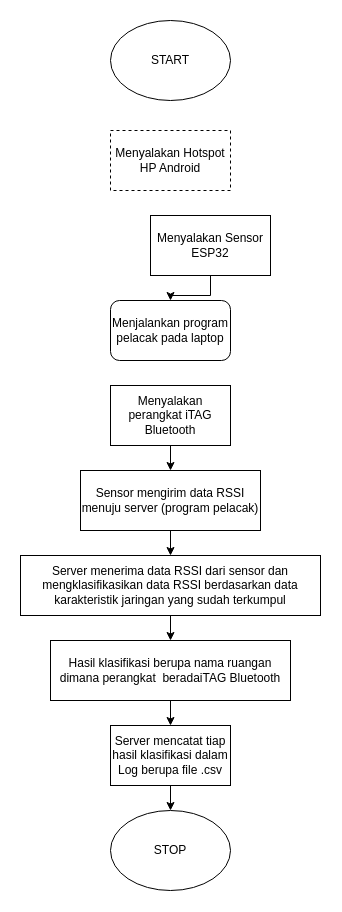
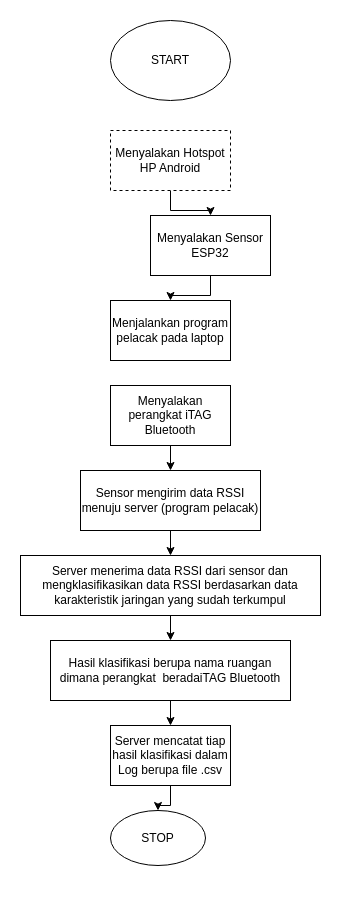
edge "Menyalakan Hotspot HP Android" -> "Menyalakan Sensor ESP32": added
node "Menjalankan program pelacak pada laptop": shape rounded rectangle -> rectangle
node "STOP": size 120x80 -> 95x55
